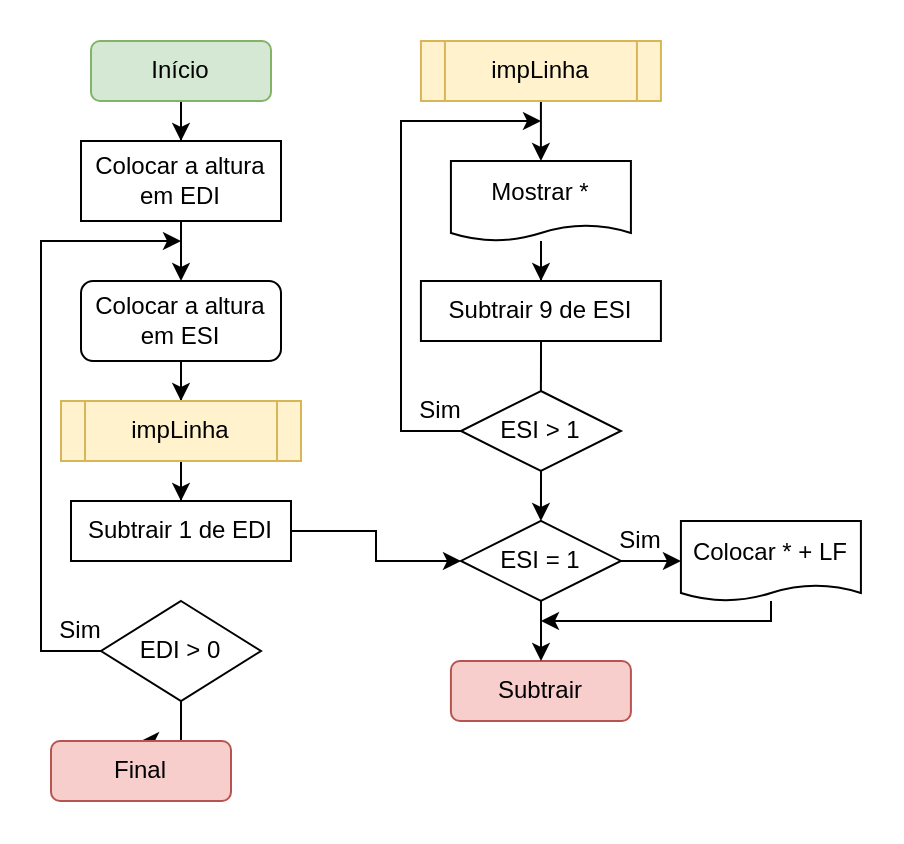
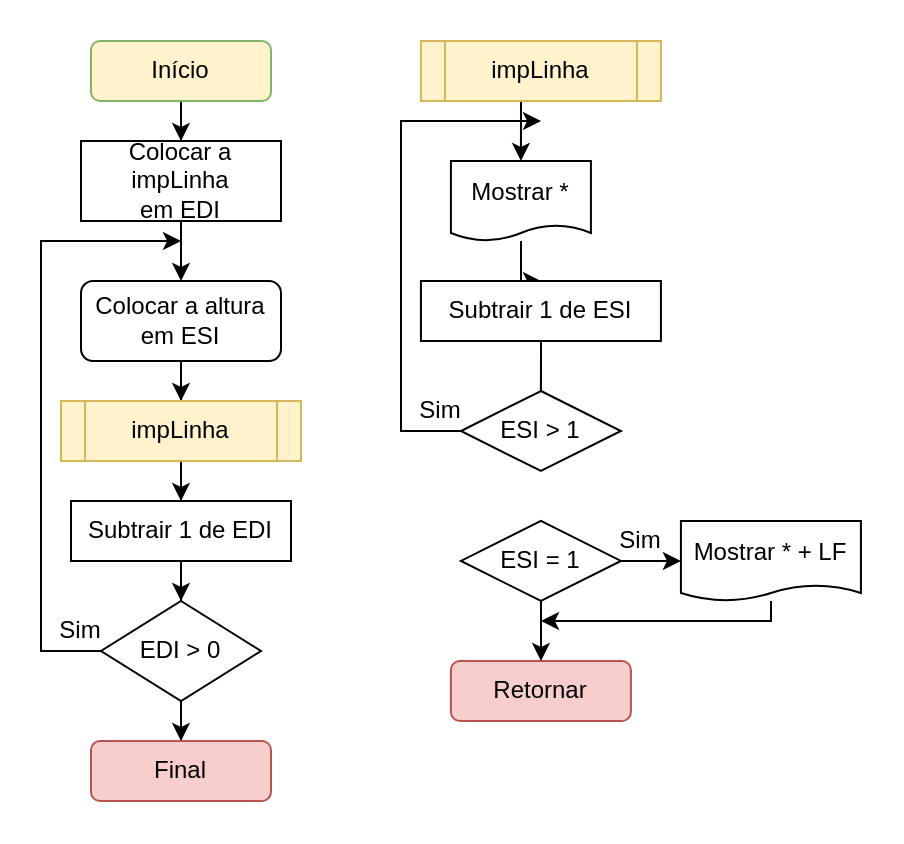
node "Início": fillcolor #d5e8d4 -> #fff2cc
node "Colocar a altura em EDI": label "Colocar a altura em EDI" -> "Colocar a impLinha em EDI"
node "Mostrar *": size 180x80 -> 140x80
node "Subtrair 9 de ESI": label "Subtrair 9 de ESI" -> "Subtrair 1 de ESI"
edge "ESI > 1" -> "ESI = 1": removed
edge "Subtrair 1 de EDI" -> "ESI = 1": now "Subtrair 1 de EDI" -> "EDI > 0"
node "Colocar * + LF": label "Colocar * + LF" -> "Mostrar * + LF"
node "Subtrair": label "Subtrair" -> "Retornar"
node "Final": moved (141, 771) -> (181, 771)
